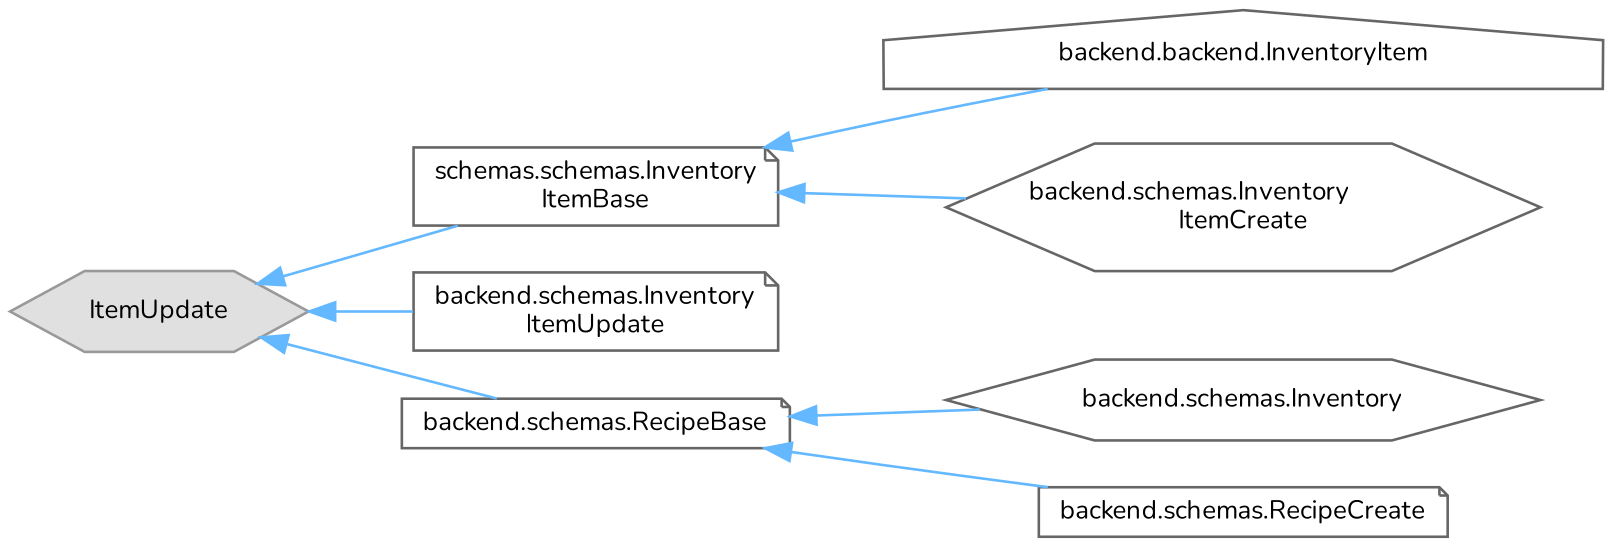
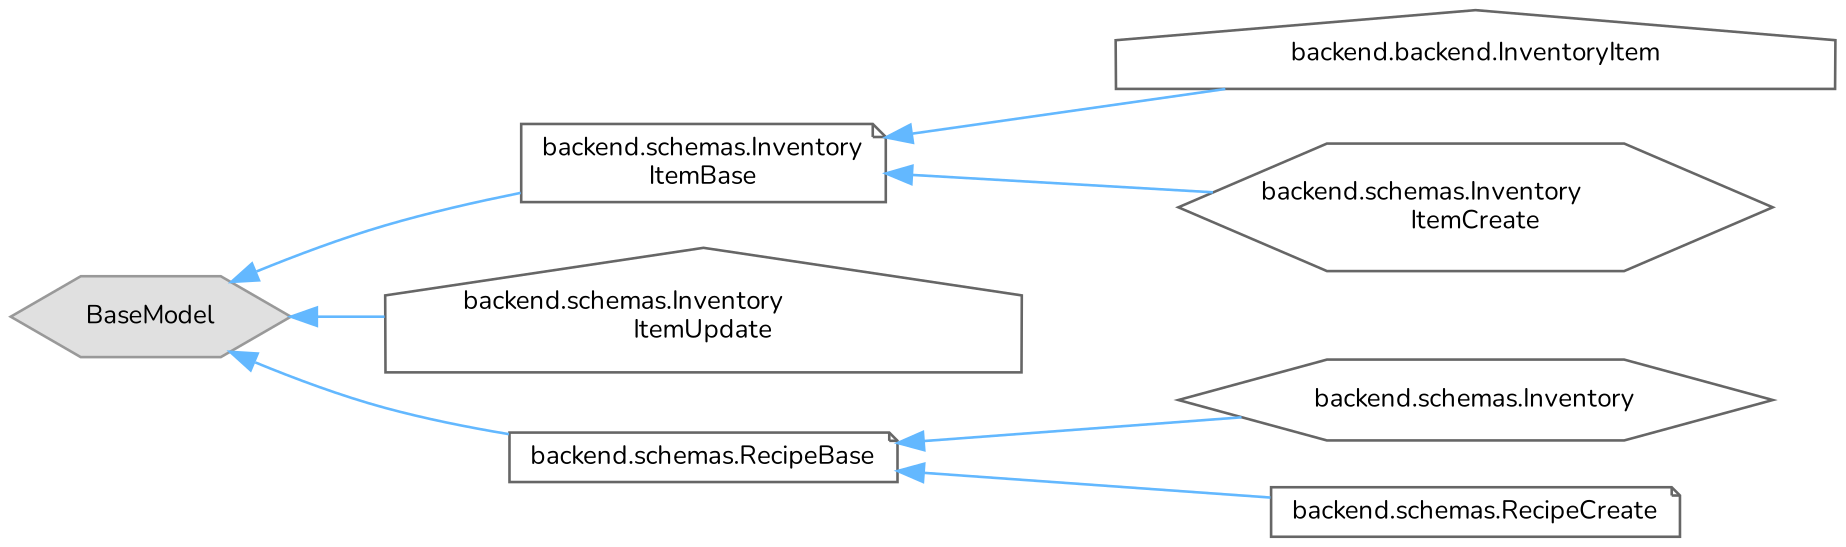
node "schemas.schemas.Inventory ItemBase": label "schemas.schemas.Inventory ItemBase" -> "backend.schemas.Inventory ItemBase"
node "ItemUpdate": label "ItemUpdate" -> "BaseModel"
node "backend.schemas.Inventory ItemUpdate": shape note -> house
